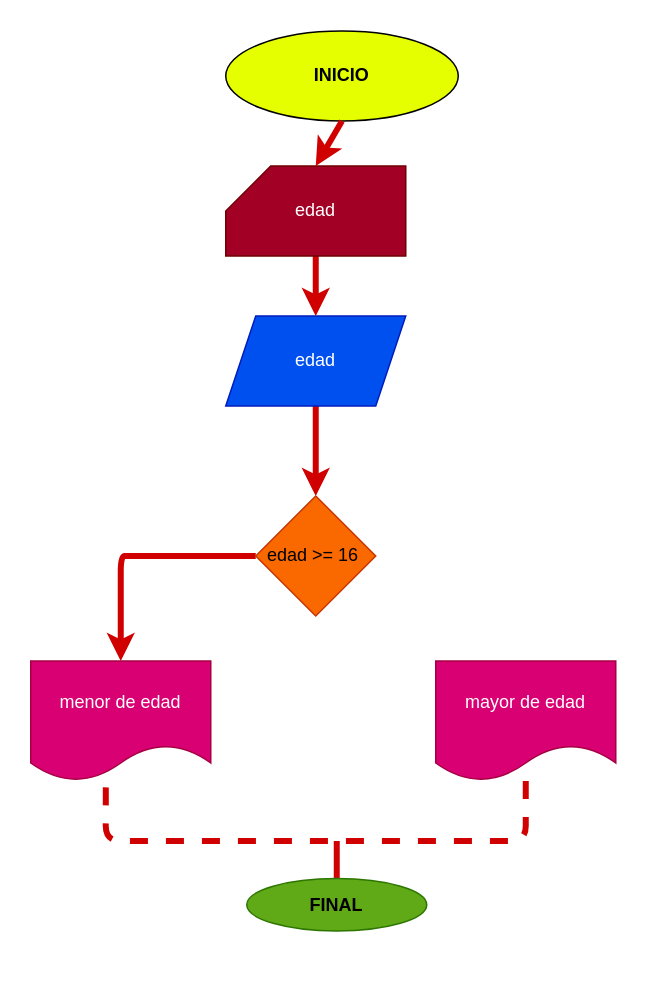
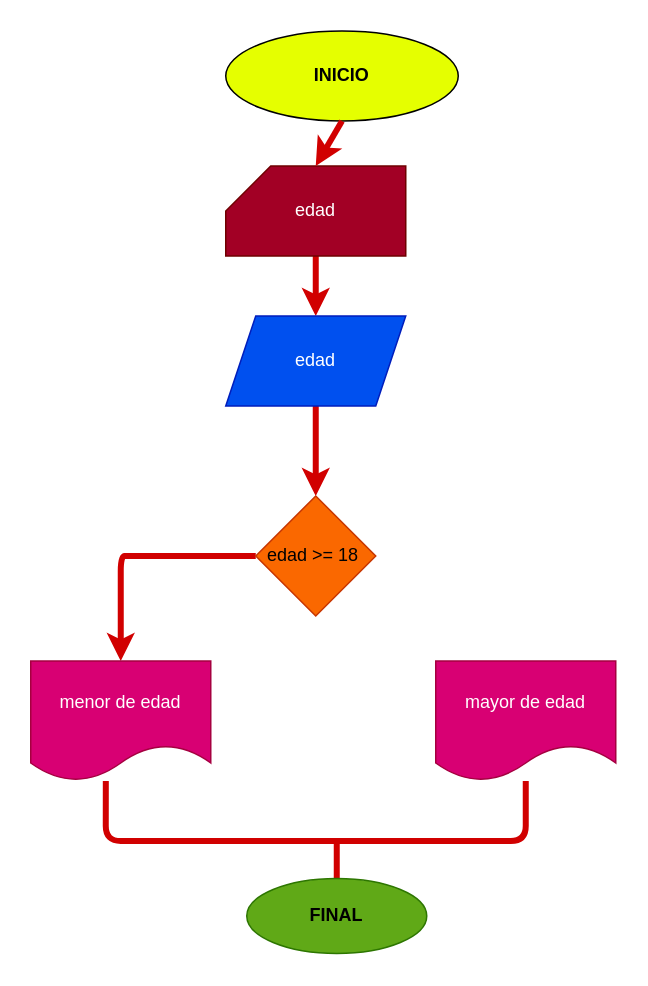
node "edad >= 16": label "edad >= 16" -> "edad >= 18"
edge "menor de edad" -- "mayor de edad": style dashed -> solid
node "FINAL": size 180x53 -> 180x75
